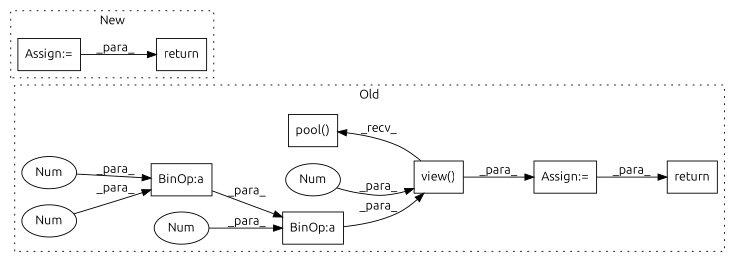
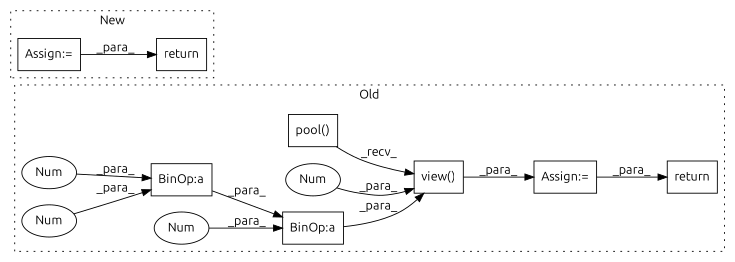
edge "view()" -> "pool()": reversed
